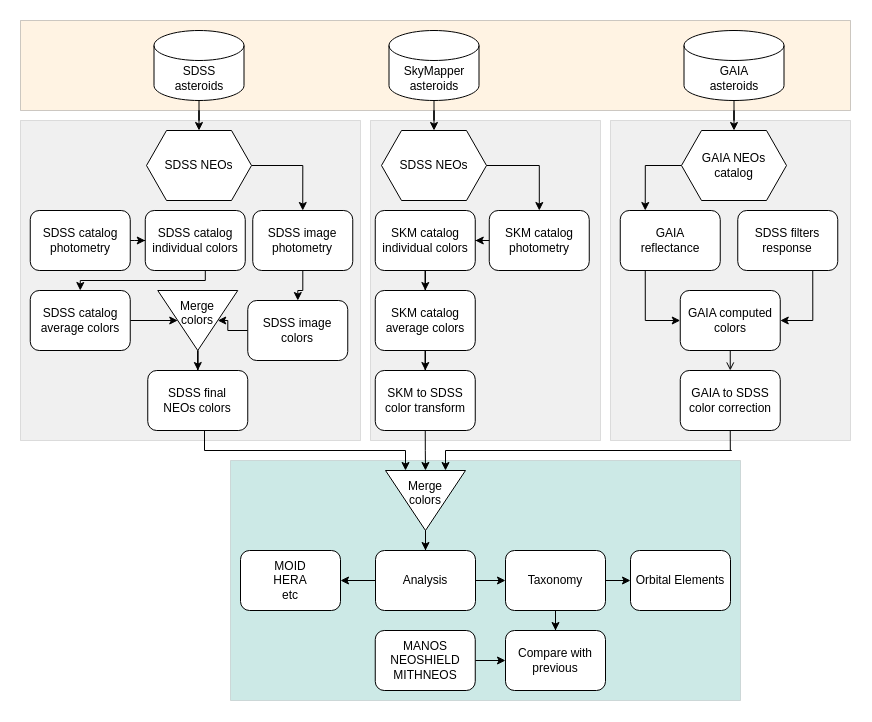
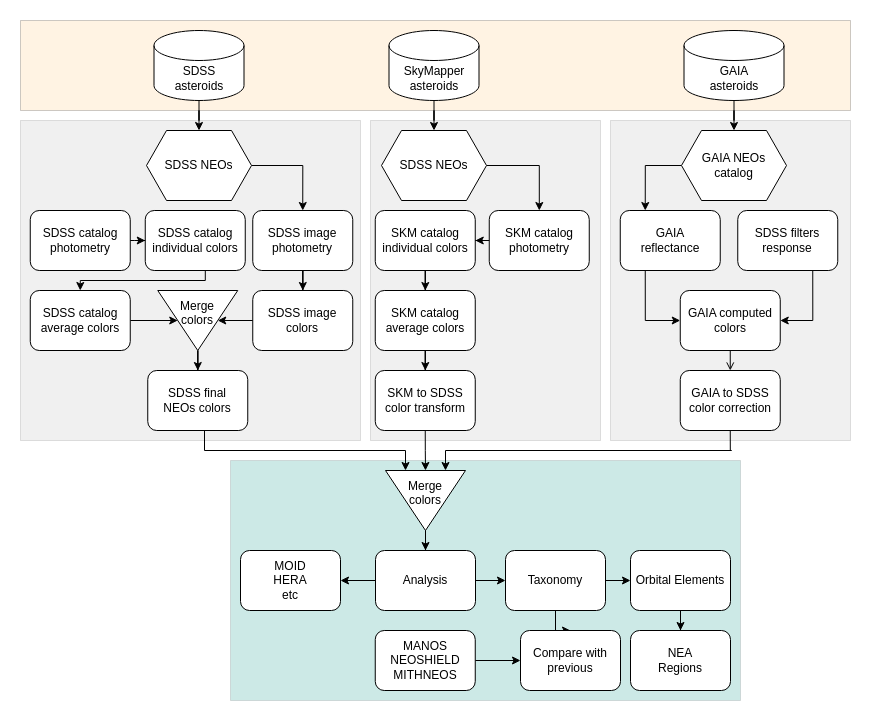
node "SDSS image colors": moved (298, 331) -> (303, 321)
edge "Orbital Elements" -> "NEA Regions": added
node "Compare with previous": moved (556, 661) -> (571, 661)
node "NEA Regions": added
